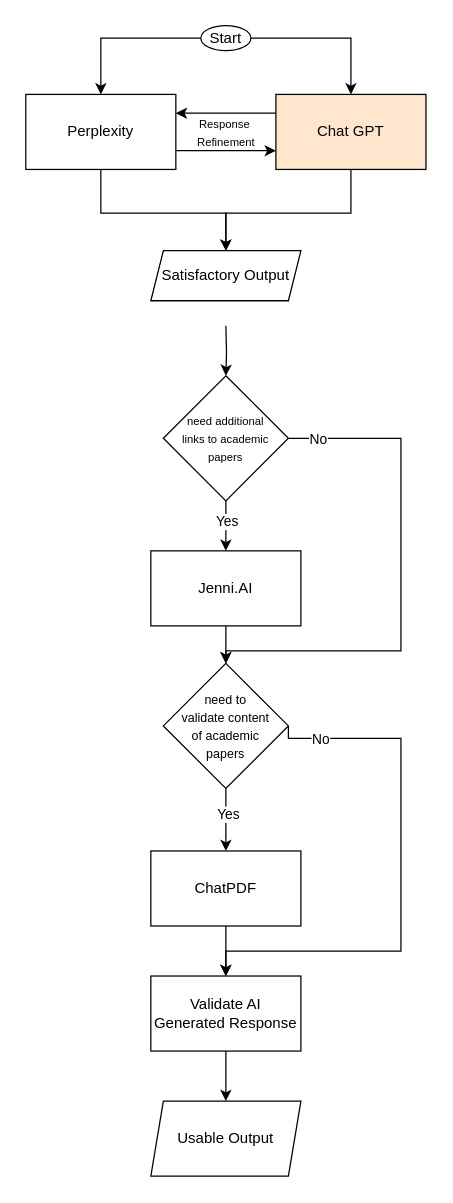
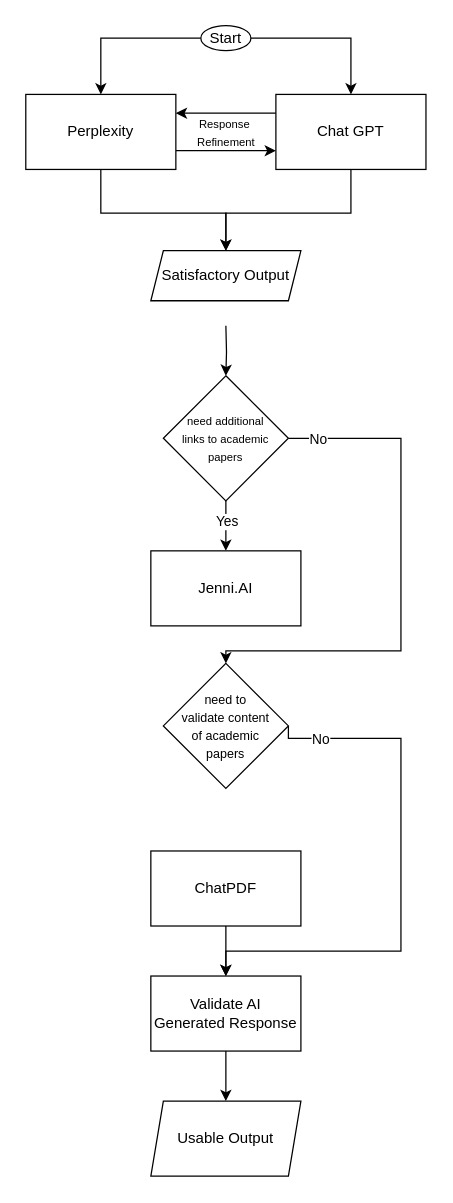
node "Chat GPT": fillcolor #ffe6cc -> #ffffff
edge "Jenni.AI" -> "need to validate content of academic papers": removed
edge "need to validate content of academic papers" -> "ChatPDF": removed, label "Yes"
